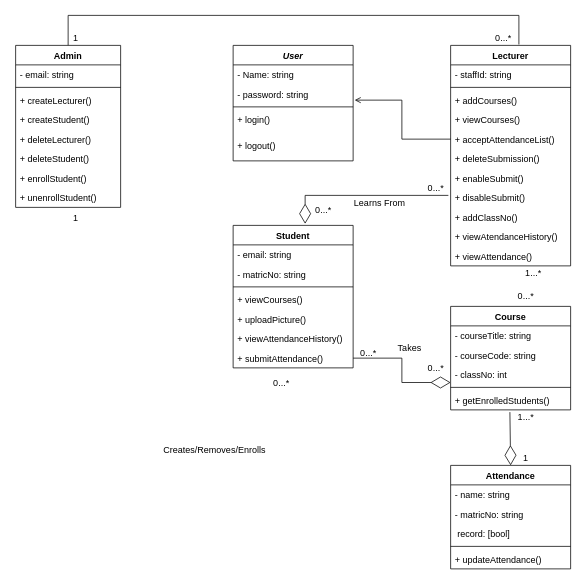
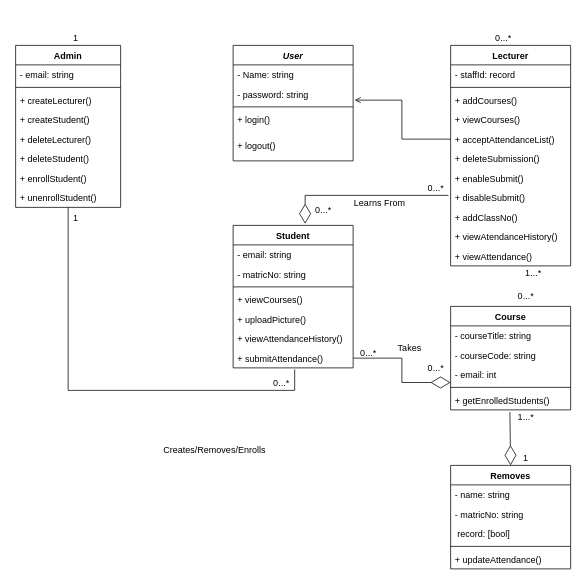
edge "Admin" -- "Lecturer": removed
node "- staffId: string": label "- staffId: string" -> "- staffId: record"
node "- classNo: int": label "- classNo: int" -> "- email: int"
edge "+ unenrollStudent()" -- "+ submitAttendance()": added
node "Attendance": label "Attendance" -> "Removes"
